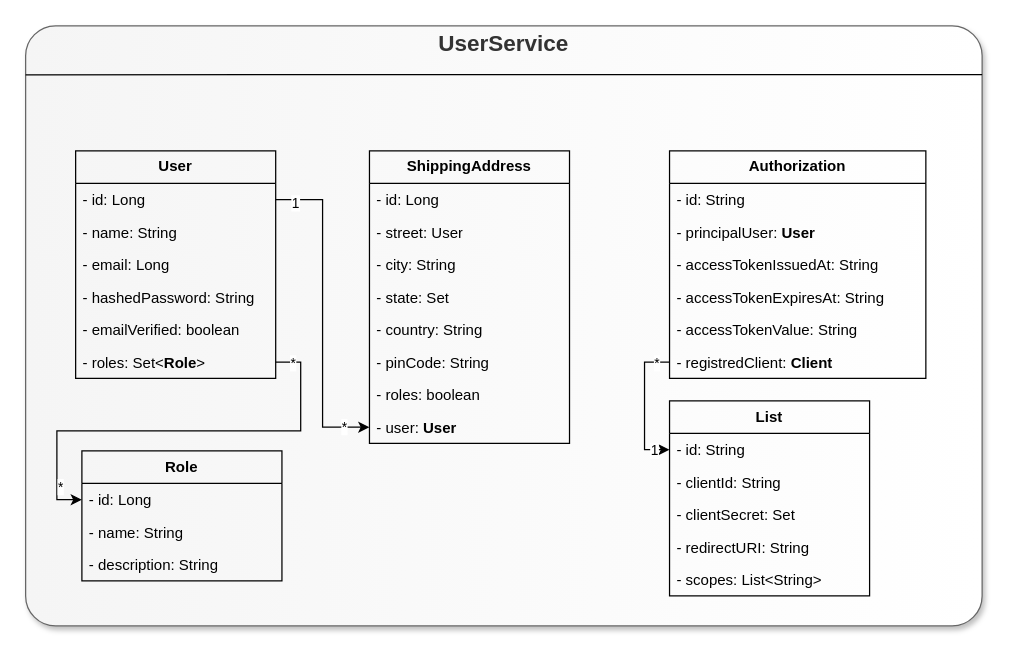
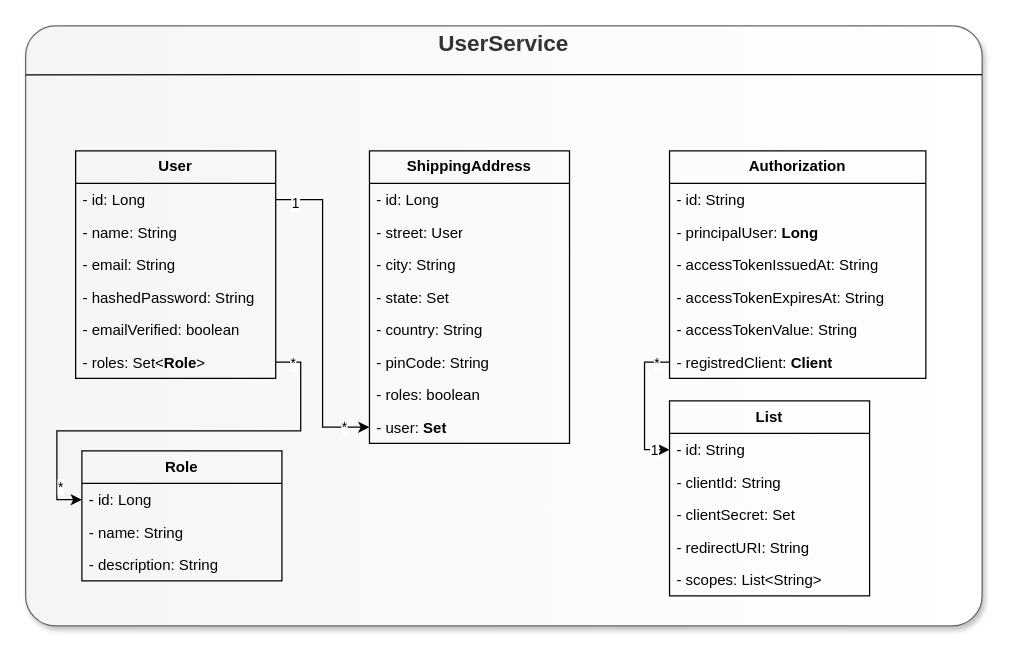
node "- principalUser: User": label "- principalUser: User" -> "- principalUser: Long"
node "- email: Long": label "- email: Long" -> "- email: String"
node "- user: User": label "- user: User" -> "- user: Set"
